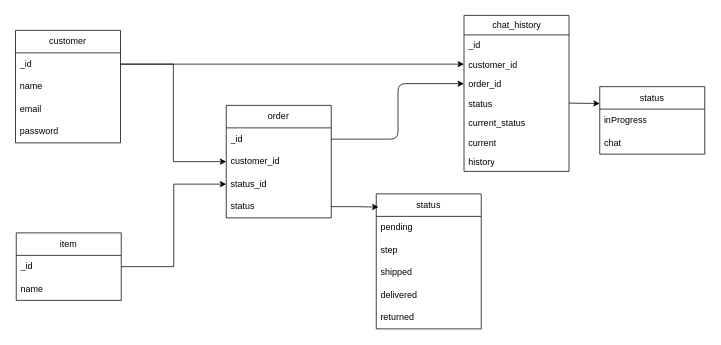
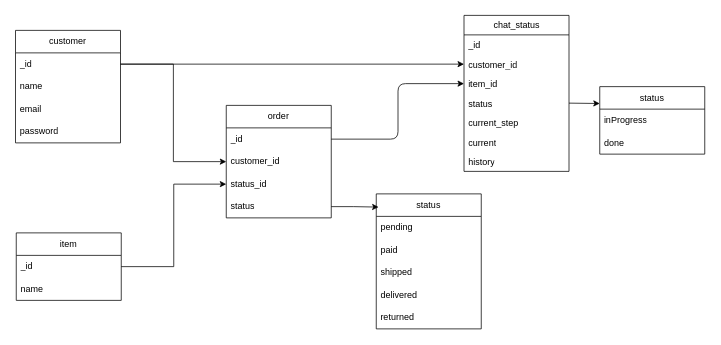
node "chat_history": label "chat_history" -> "chat_status"
node "order_id": label "order_id" -> "item_id"
node "current_status": label "current_status" -> "current_step"
node "chat": label "chat" -> "done"
node "step": label "step" -> "paid"
